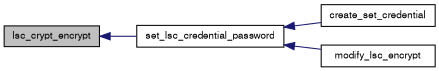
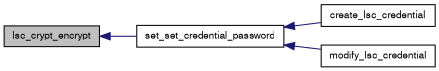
node "create_set_credential": label "create_set_credential" -> "create_lsc_credential"
node "set_lsc_credential_password": label "set_lsc_credential_password" -> "set_set_credential_password"
node "modify_lsc_encrypt": label "modify_lsc_encrypt" -> "modify_lsc_credential"
